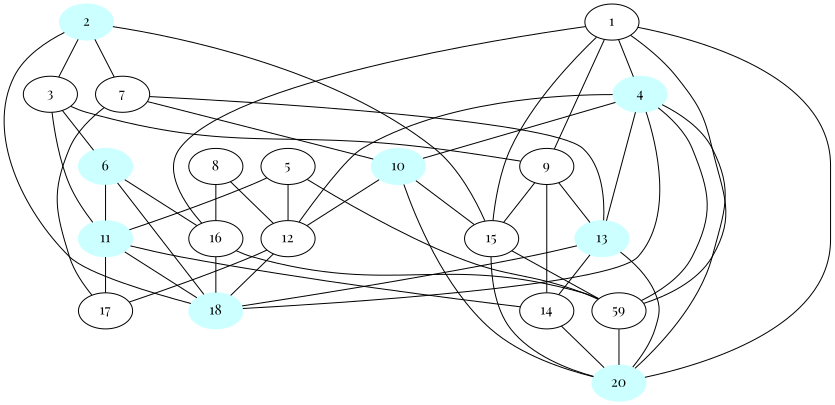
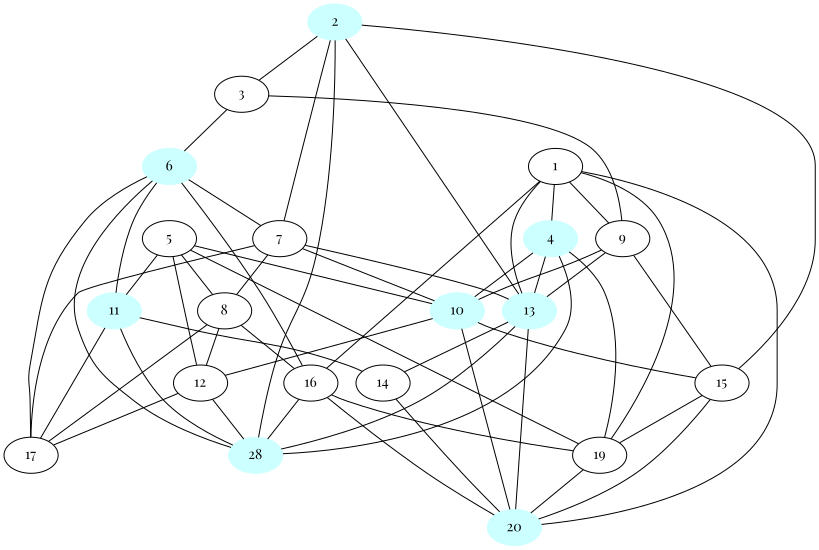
edge "4" -- "12": removed
edge "1" -- "15": now "1" -- "13"
edge "2" -- "13": added
edge "3" -- "11": removed
edge "6" -- "7": added
edge "9" -- "14": now "9" -- "10"
edge "7" -- "8": added
edge "4" -- "20": now "16" -- "20"
edge "5" -- "8": added
edge "5" -- "10": added
edge "6" -- "17": added
node "18": label "18" -> "28"
node "59": label "59" -> "19"
edge "8" -- "17": added
